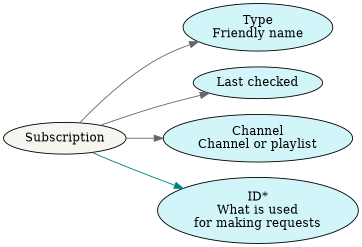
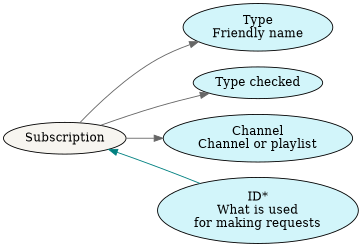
node "Last checked": label "Last checked" -> "Type checked"
edge "Subscription" -> "ID* What is used for making requests": reversed
